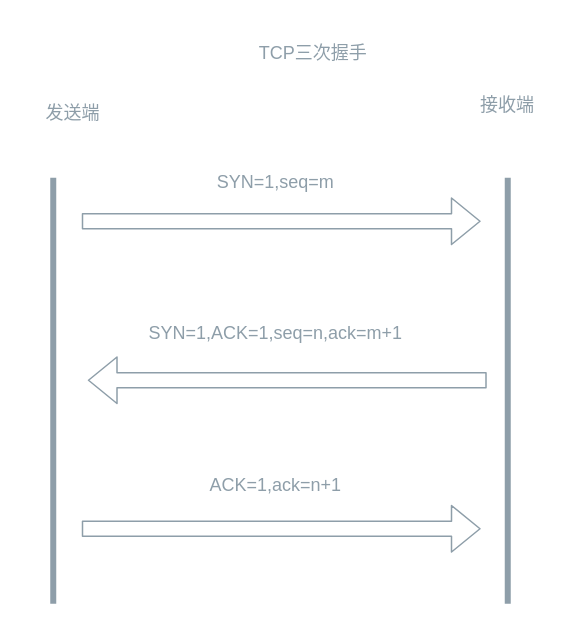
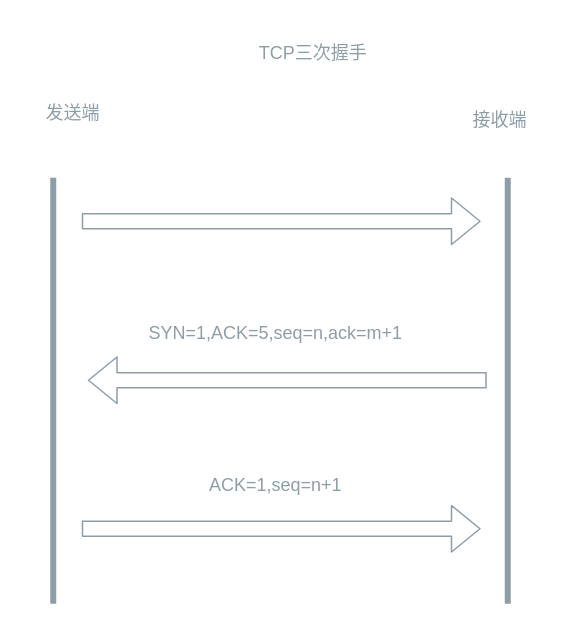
node "接收端": moved (508, 106) -> (500, 121)
node "SYN=1,seq=m": removed
node "SYN=1,ACK=1,seq=n,ack=m+1": label "SYN=1,ACK=1,seq=n,ack=m+1" -> "SYN=1,ACK=5,seq=n,ack=m+1"
node "ACK=1,ack=n+1": label "ACK=1,ack=n+1" -> "ACK=1,seq=n+1"
